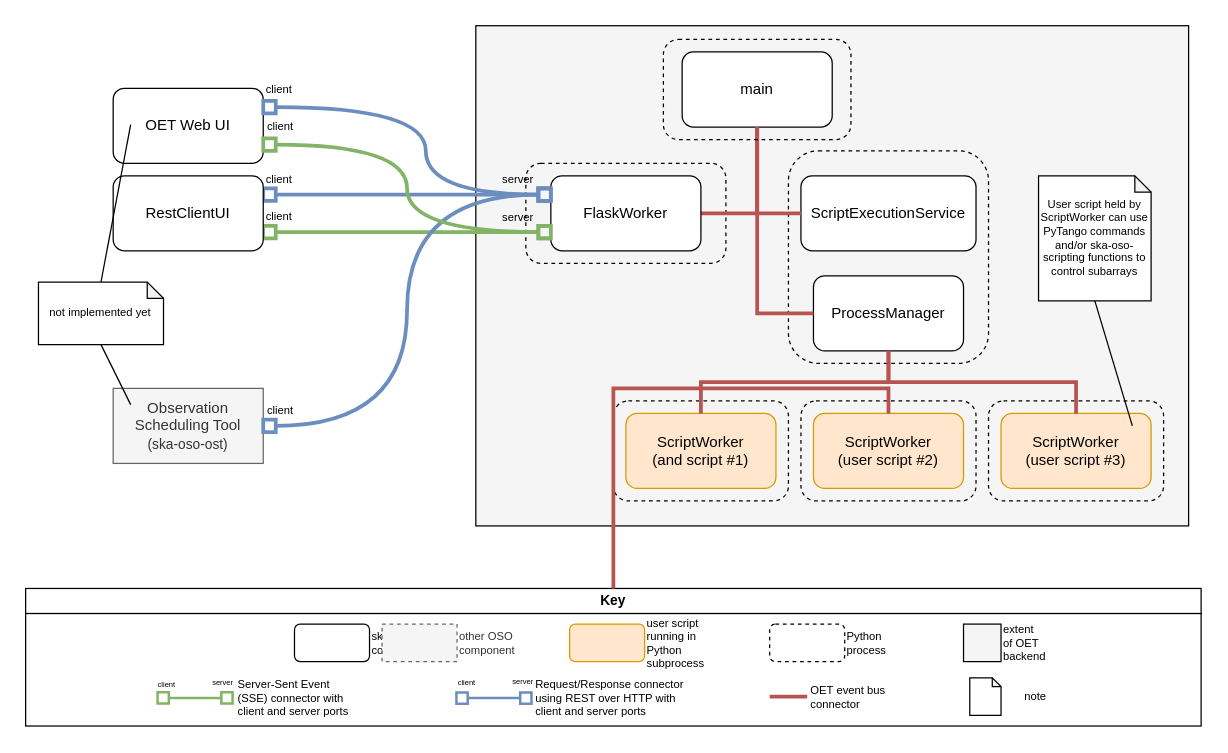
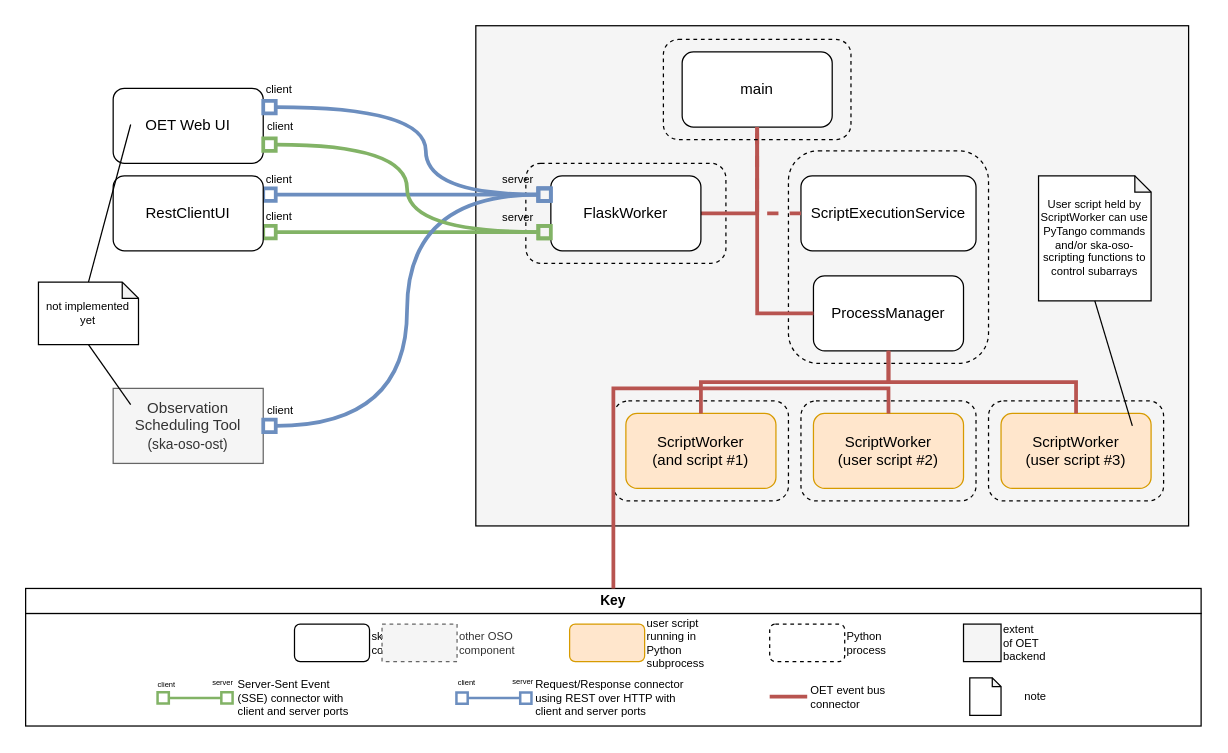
edge "main" -- "ScriptExecutionService": style solid -> dashed
node "not implemented yet": size 125x63 -> 100x63
